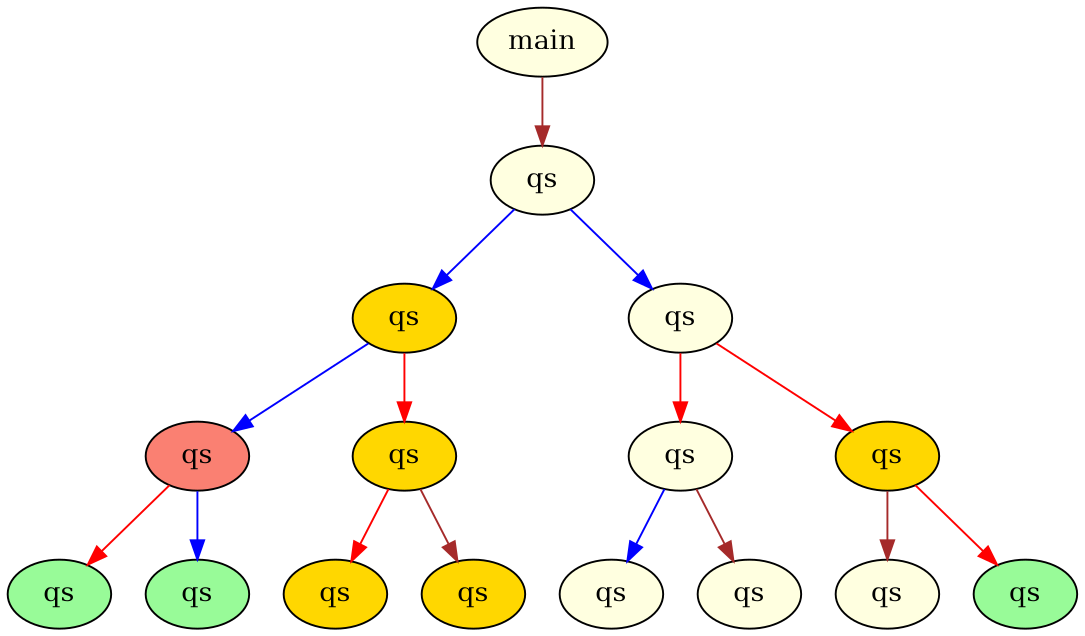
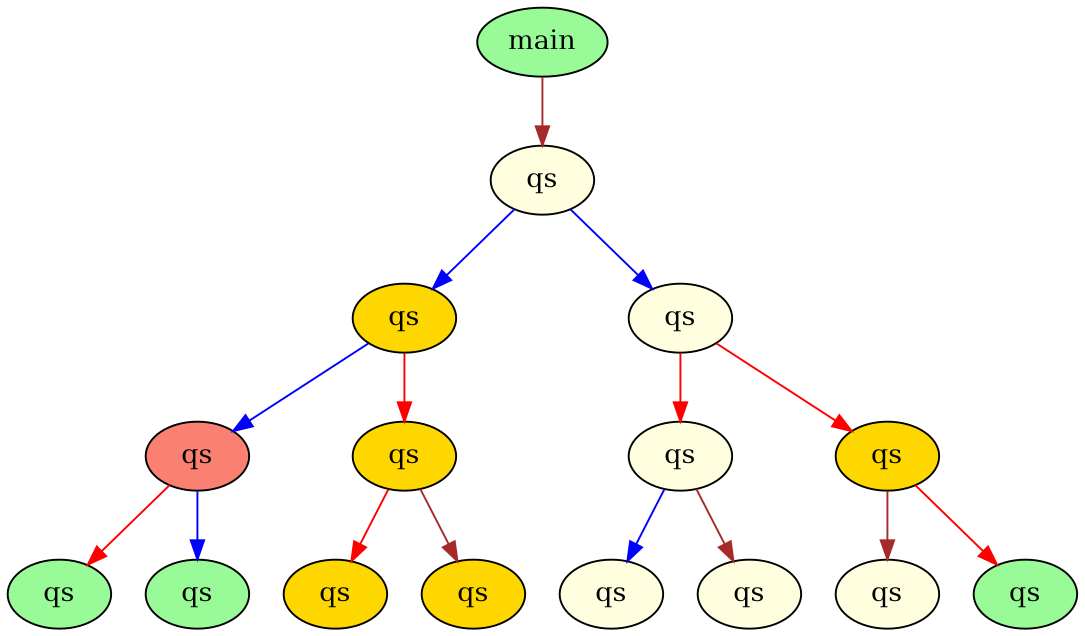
node "main": fillcolor lightyellow -> palegreen
